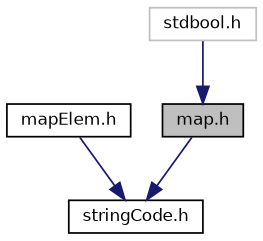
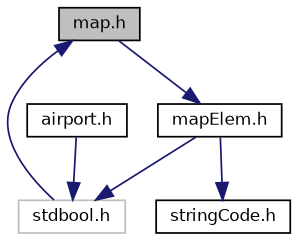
node "airport.h": added
edge "map.h" -> "stringCode.h": now "map.h" -> "mapElem.h"
edge "mapElem.h" -> "stdbool.h": added
